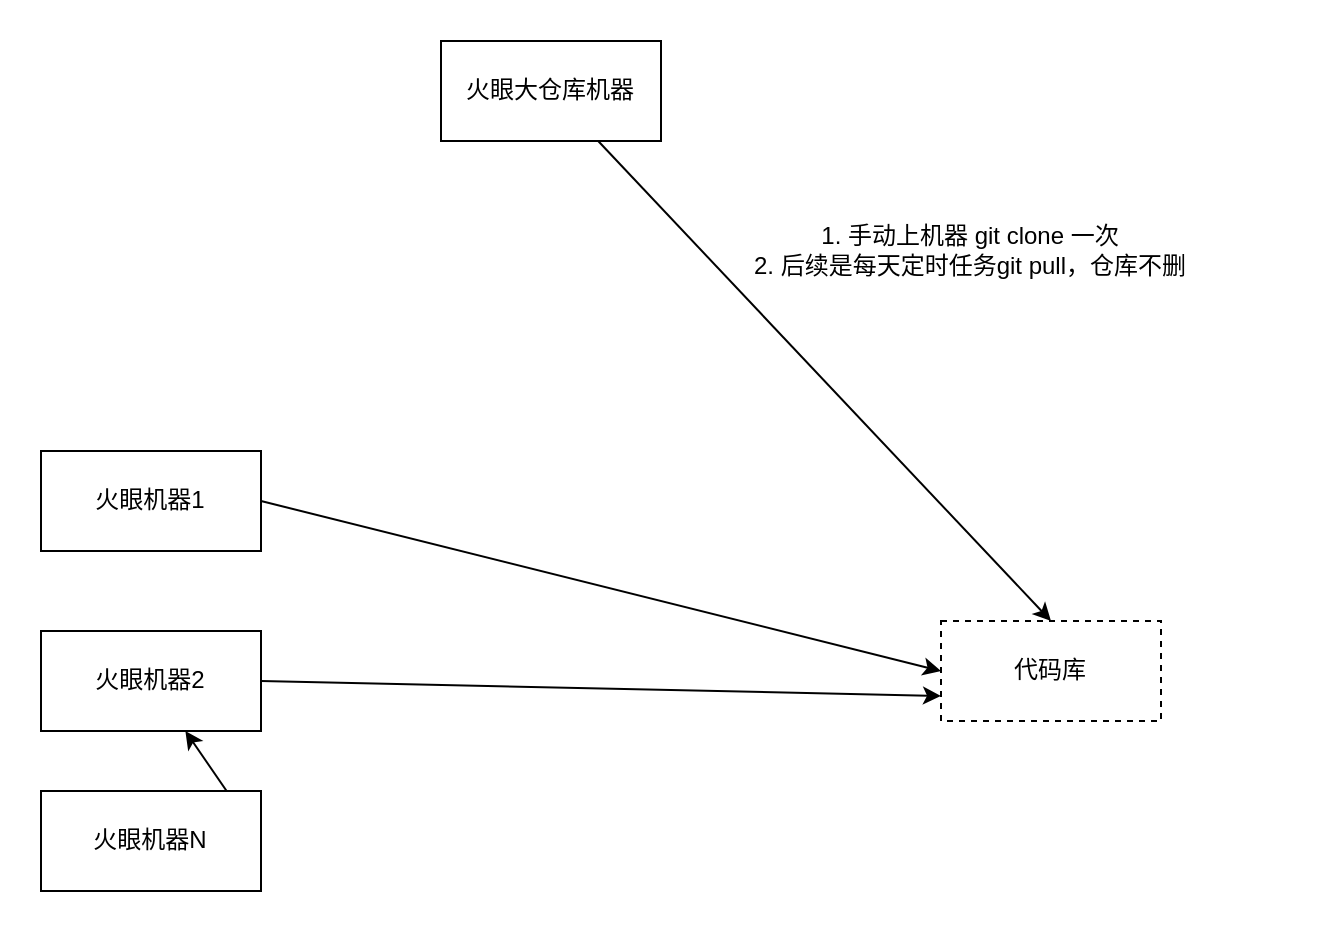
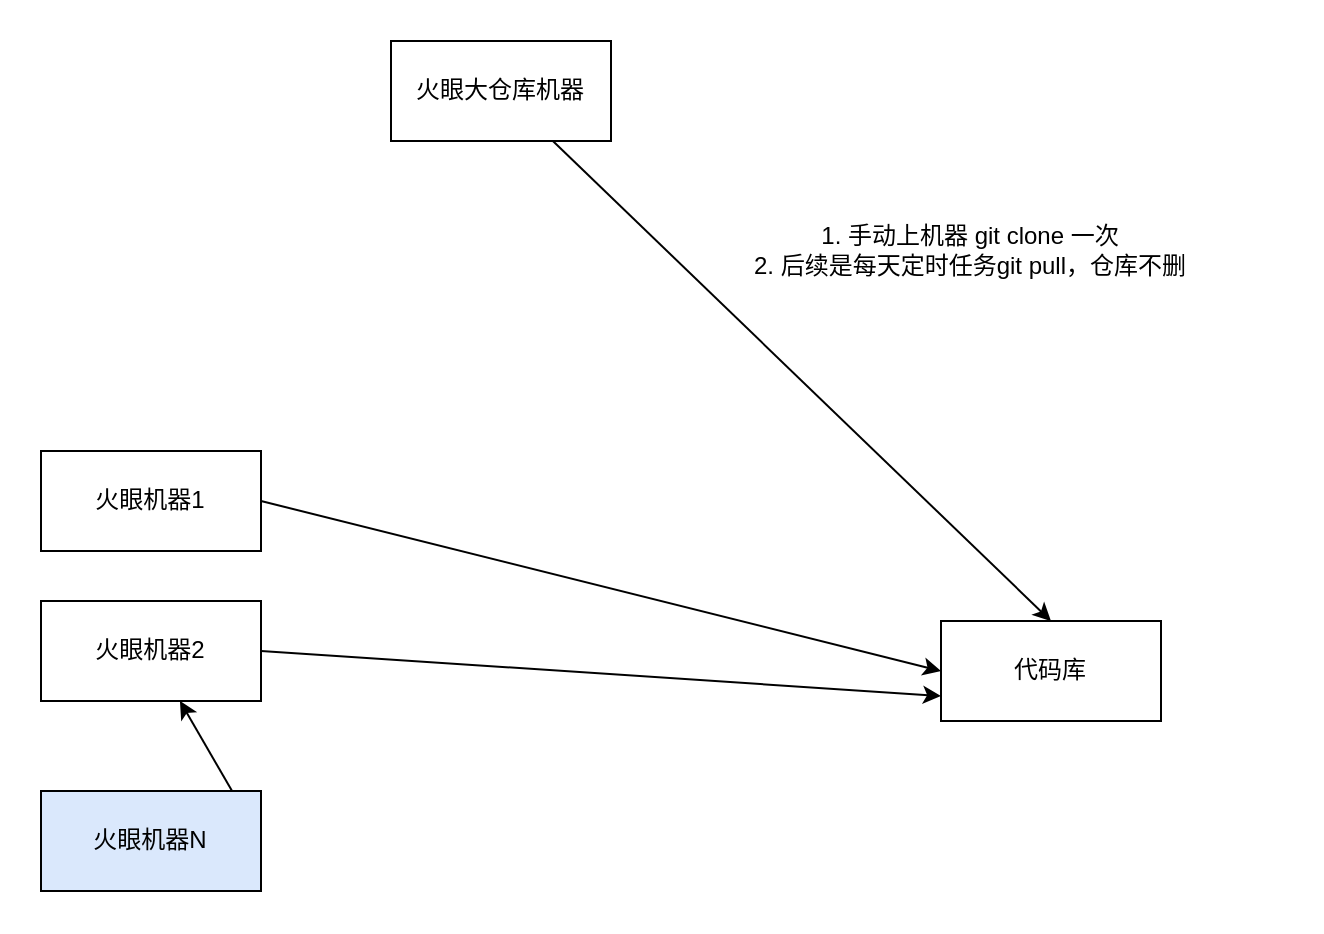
node "火眼大仓库机器": moved (551, 91) -> (501, 91)
node "代码库": style dashed -> solid
node "火眼机器2": moved (151, 681) -> (151, 651)
node "火眼机器N": fillcolor #ffffff -> #dae8fc
